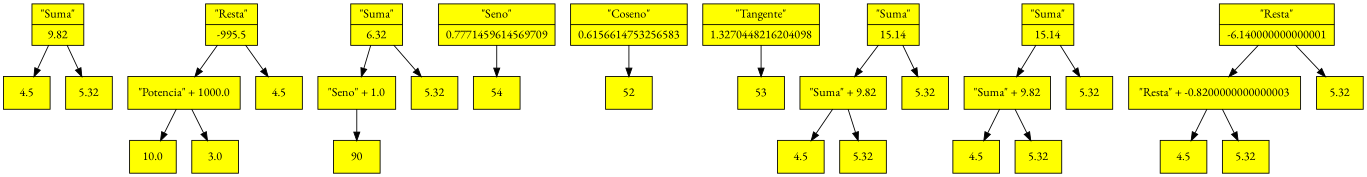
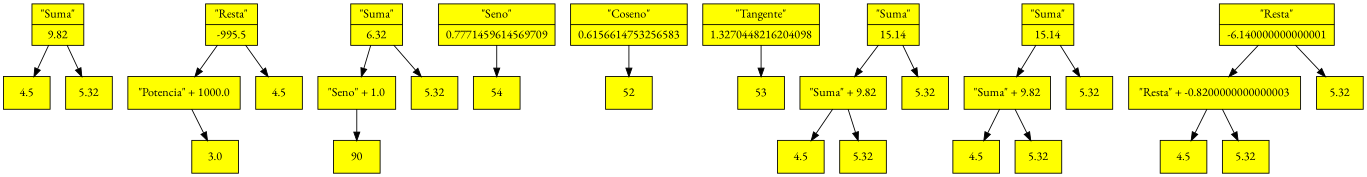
node "10.0": removed
